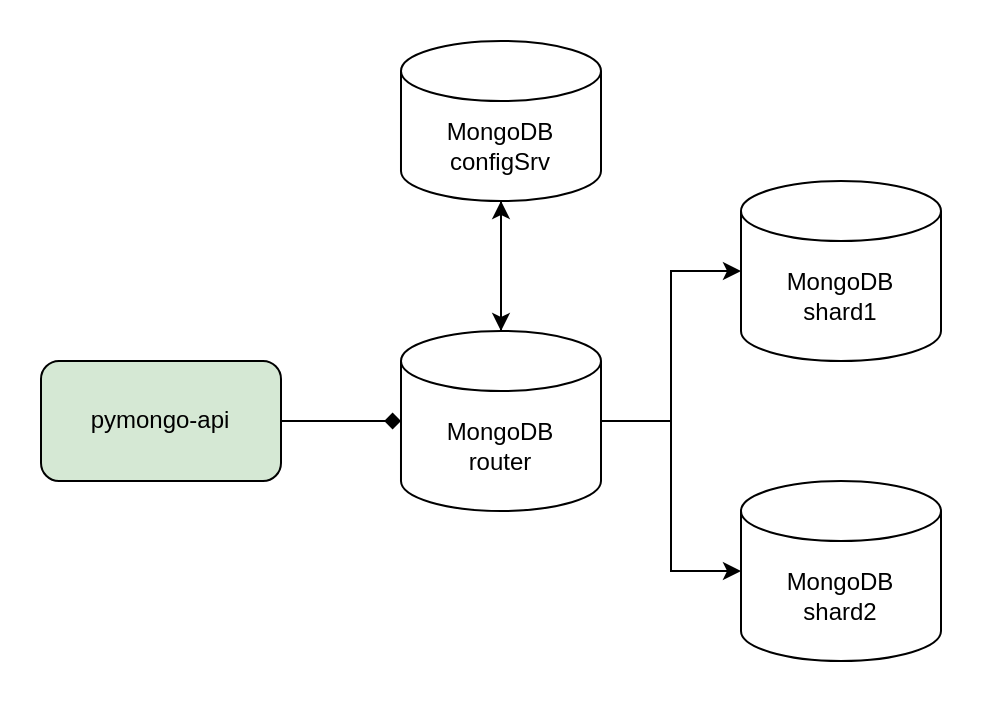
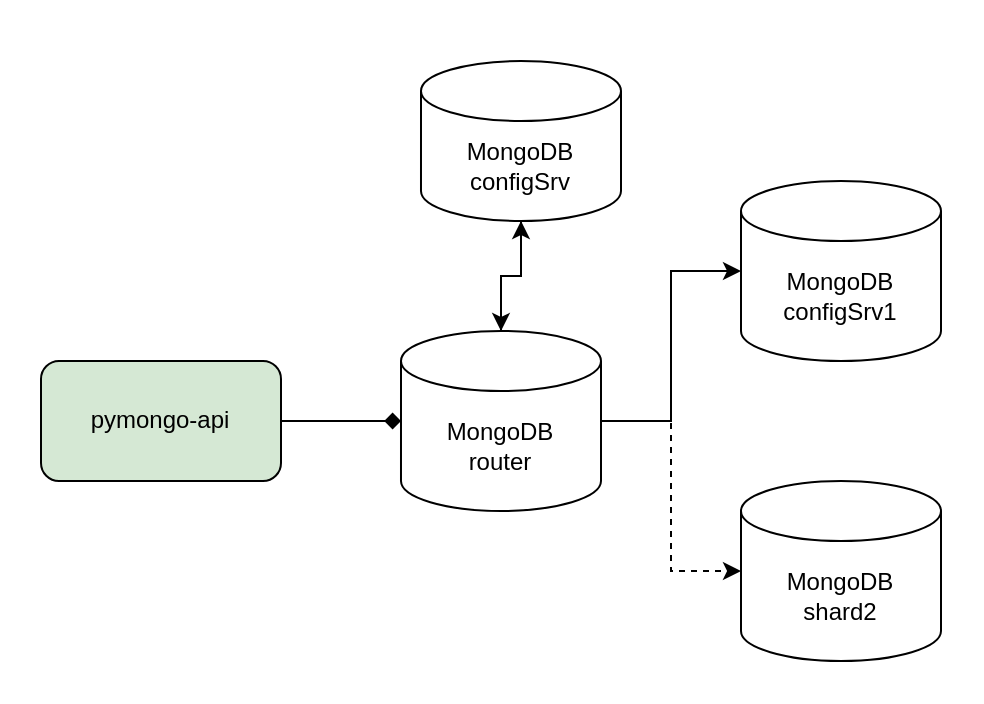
node "MongoDB configSrv": moved (501, 121) -> (521, 141)
node "MongoDB shard1": label "MongoDB shard1" -> "MongoDB configSrv1"
edge "MongoDB router" -> "MongoDB shard2": style solid -> dashed
